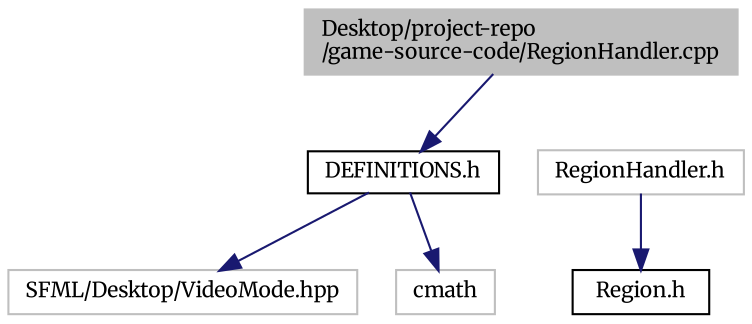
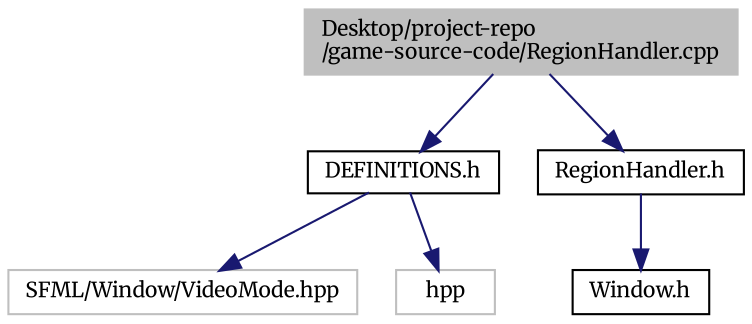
edge "Desktop/project-repo /game-source-code/RegionHandler.cpp" -> "RegionHandler.h": added
node "RegionHandler.h": color grey75 -> black
node "SFML/Desktop/VideoMode.hpp": label "SFML/Desktop/VideoMode.hpp" -> "SFML/Window/VideoMode.hpp"
node "cmath": label "cmath" -> "hpp"
node "Region.h": label "Region.h" -> "Window.h"
